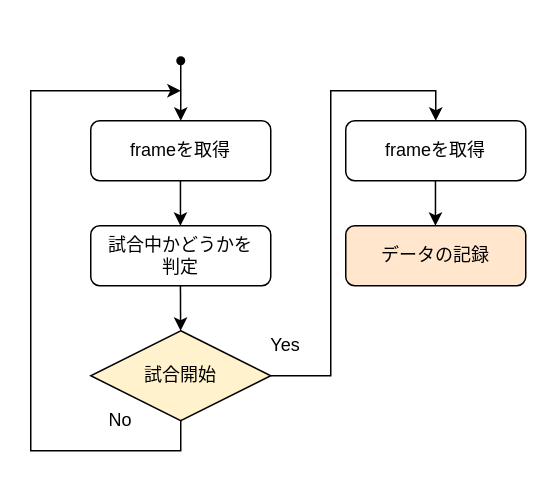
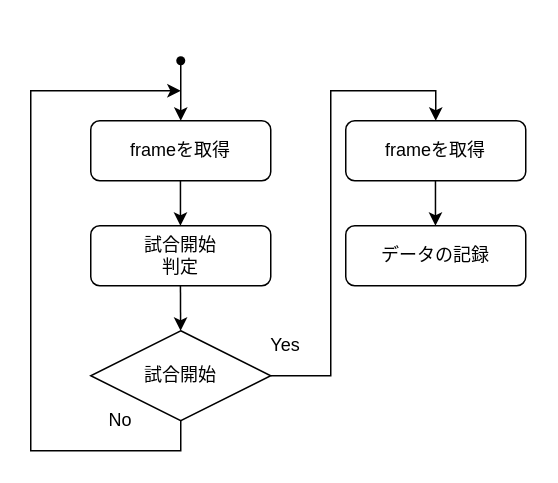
node "試合中かどうかを 判定": label "試合中かどうかを 判定" -> "試合開始 判定"
node "データの記録": fillcolor #ffe6cc -> #ffffff
node "試合開始": fillcolor #fff2cc -> #ffffff
